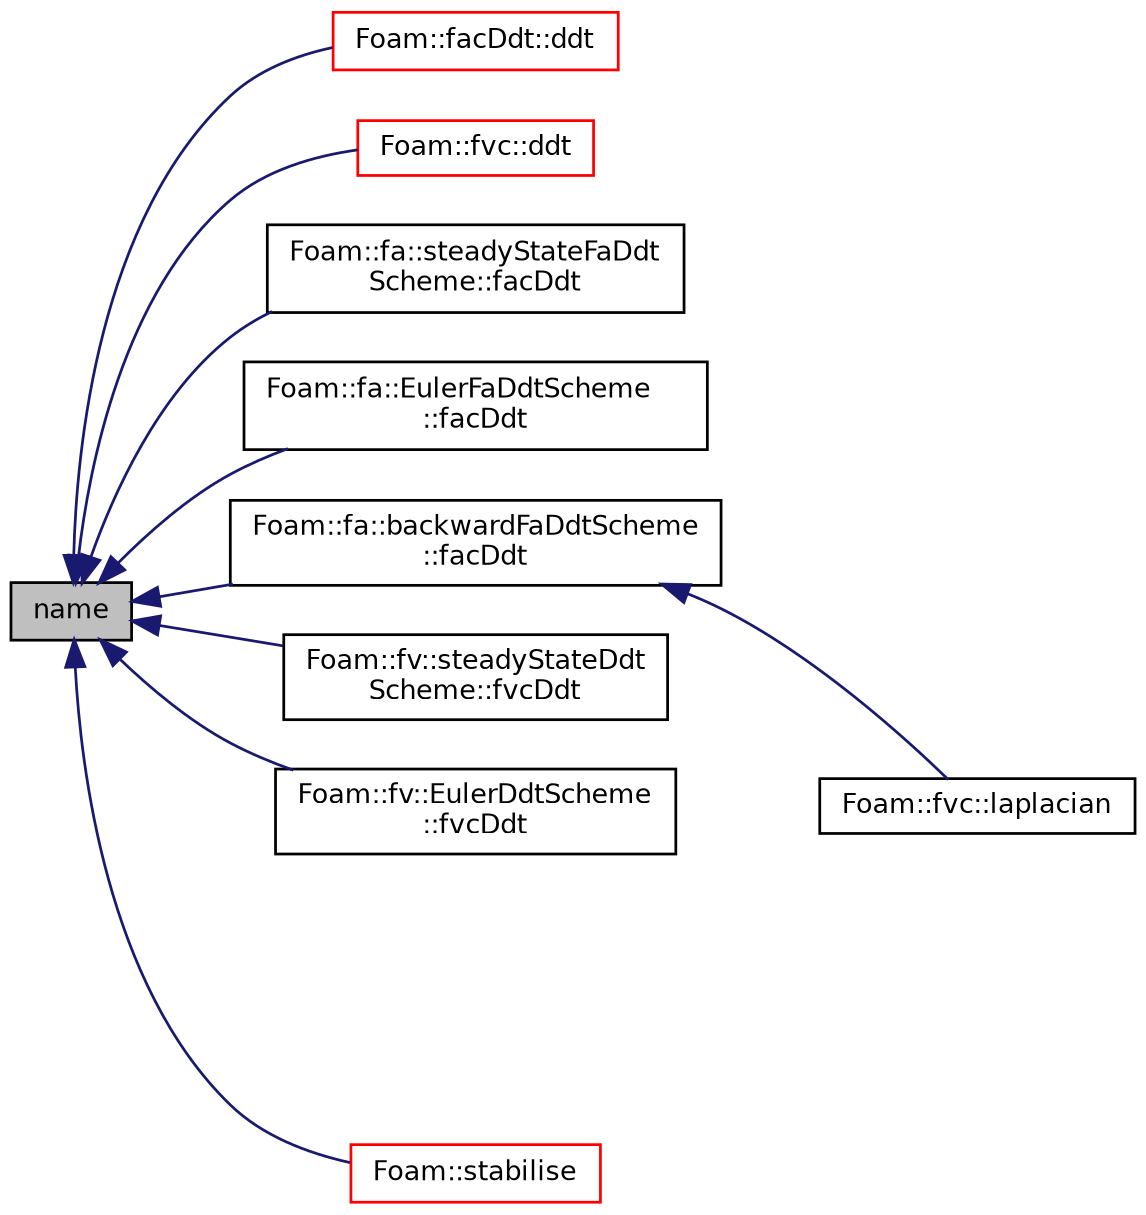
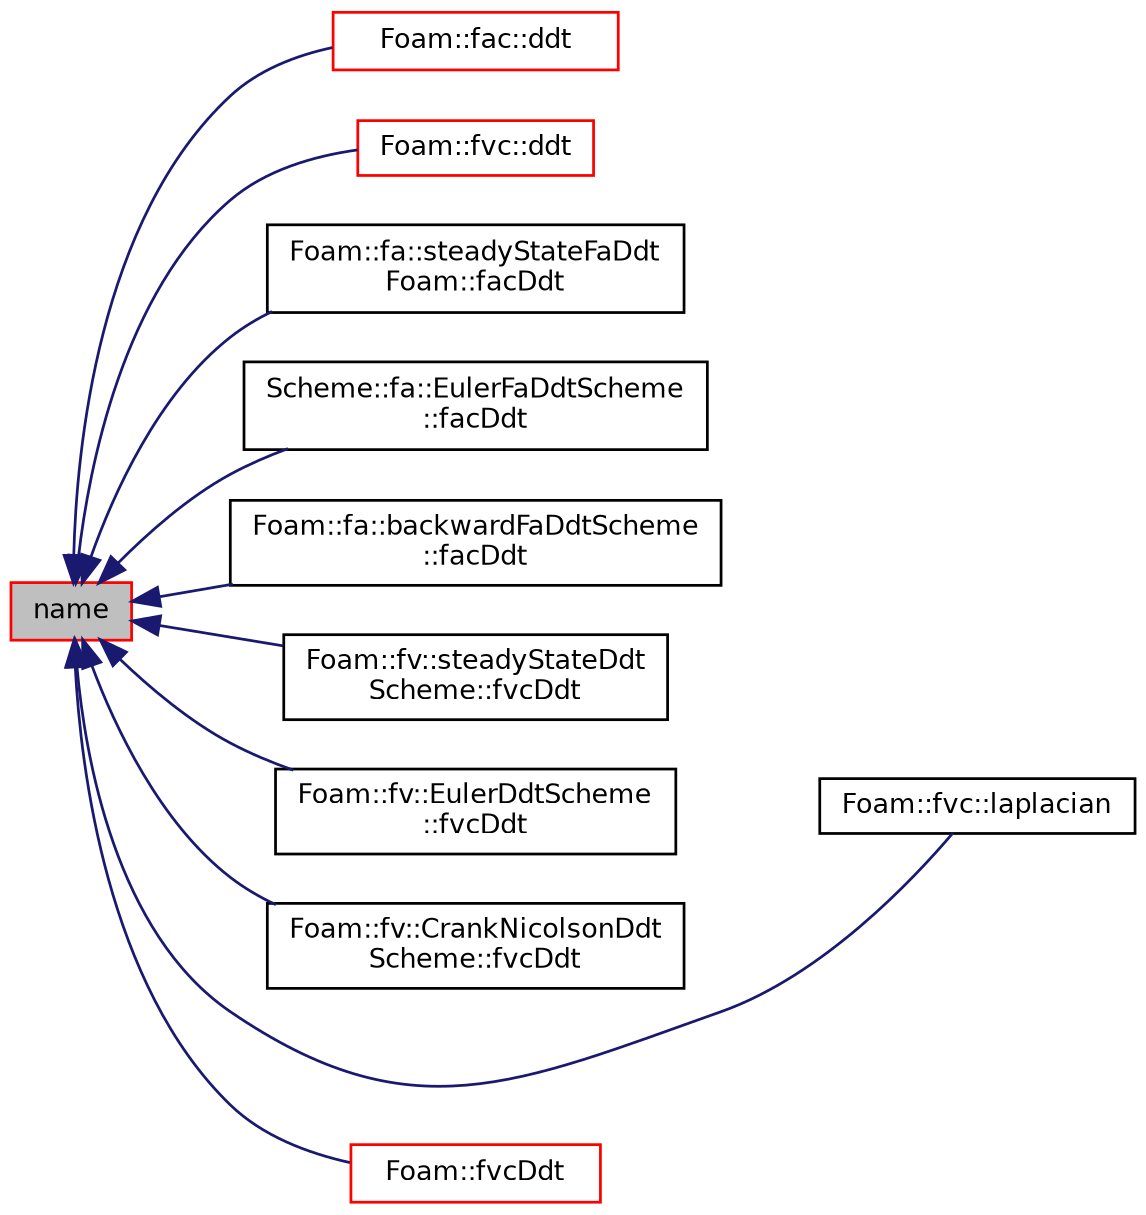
node "Foam::facDdt::ddt": label "Foam::facDdt::ddt" -> "Foam::fac::ddt"
node "Foam::fa::steadyStateFaDdt Scheme::facDdt": label "Foam::fa::steadyStateFaDdt Scheme::facDdt" -> "Foam::fa::steadyStateFaDdt Foam::facDdt"
node "Foam::fa::EulerFaDdtScheme ::facDdt": label "Foam::fa::EulerFaDdtScheme ::facDdt" -> "Scheme::fa::EulerFaDdtScheme ::facDdt"
node "name": color black -> red
edge "Foam::fvc::laplacian" -> "Foam::fa::backwardFaDdtScheme ::facDdt": now "Foam::fvc::laplacian" -> "name"
node "Foam::fv::CrankNicolsonDdt Scheme::fvcDdt": added
node "Foam::stabilise": label "Foam::stabilise" -> "Foam::fvcDdt"
